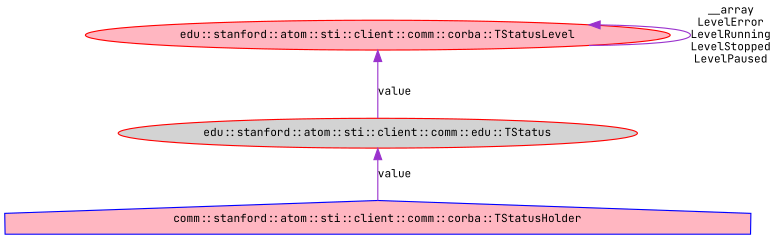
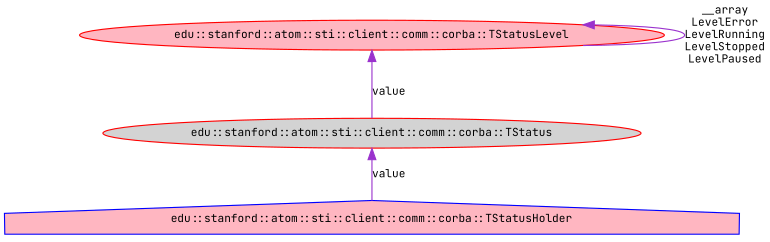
node "edu::stanford::atom::sti::client::comm::edu::TStatus": label "edu::stanford::atom::sti::client::comm::edu::TStatus" -> "edu::stanford::atom::sti::client::comm::corba::TStatus"
node "comm::stanford::atom::sti::client::comm::corba::TStatusHolder": label "comm::stanford::atom::sti::client::comm::corba::TStatusHolder" -> "edu::stanford::atom::sti::client::comm::corba::TStatusHolder"
